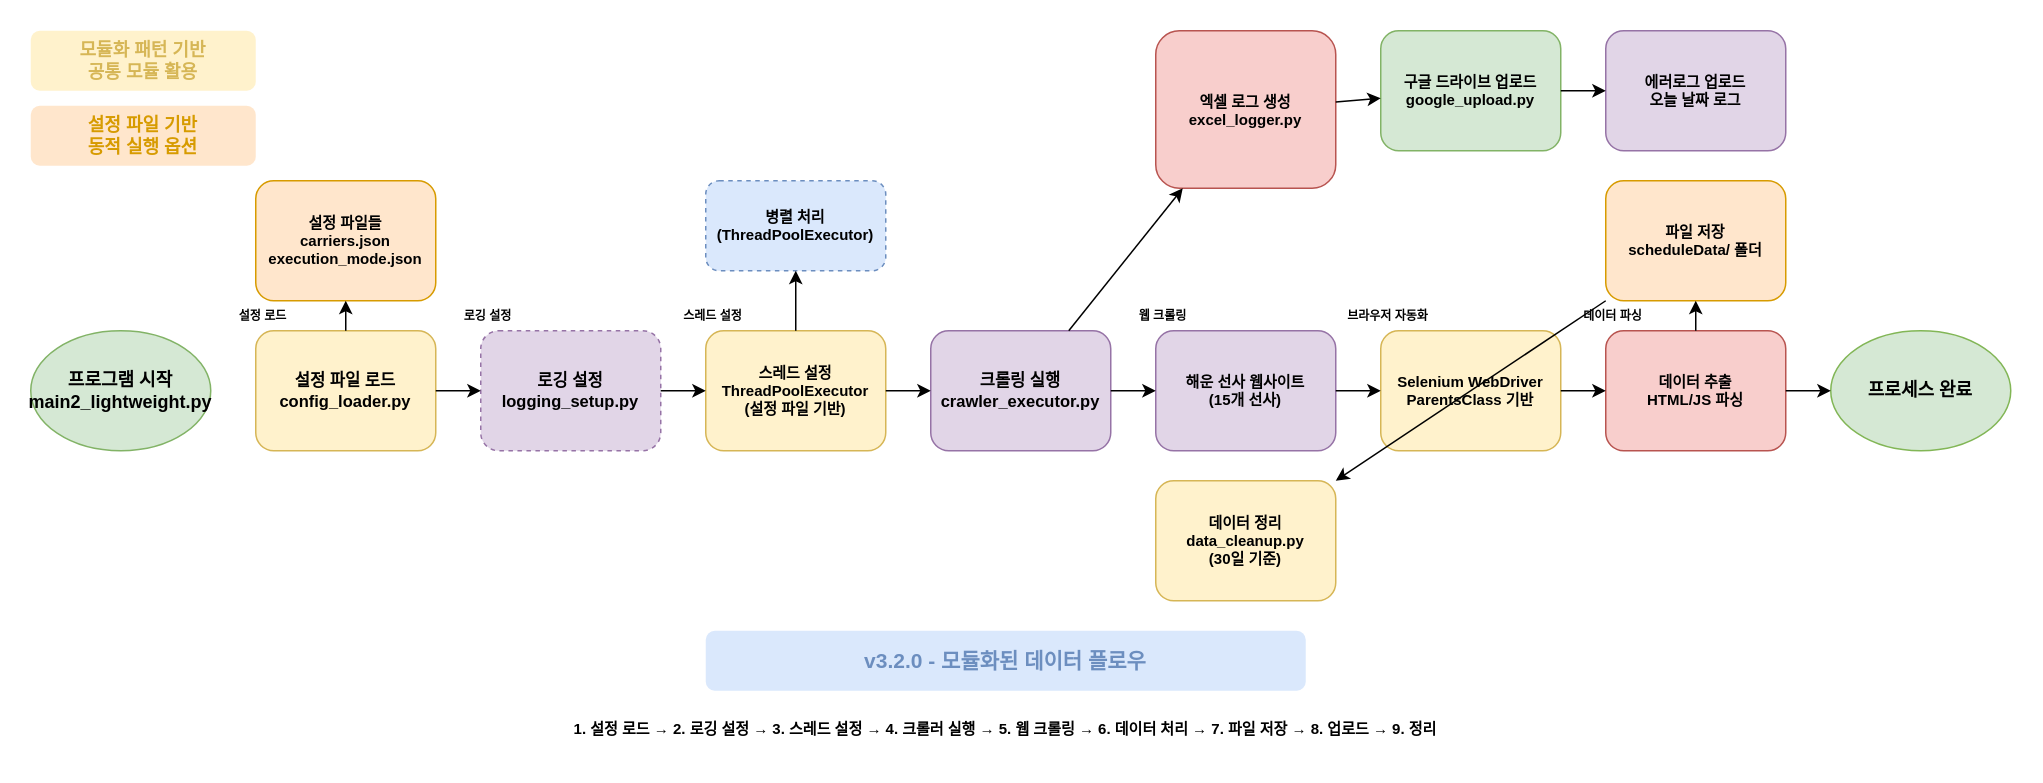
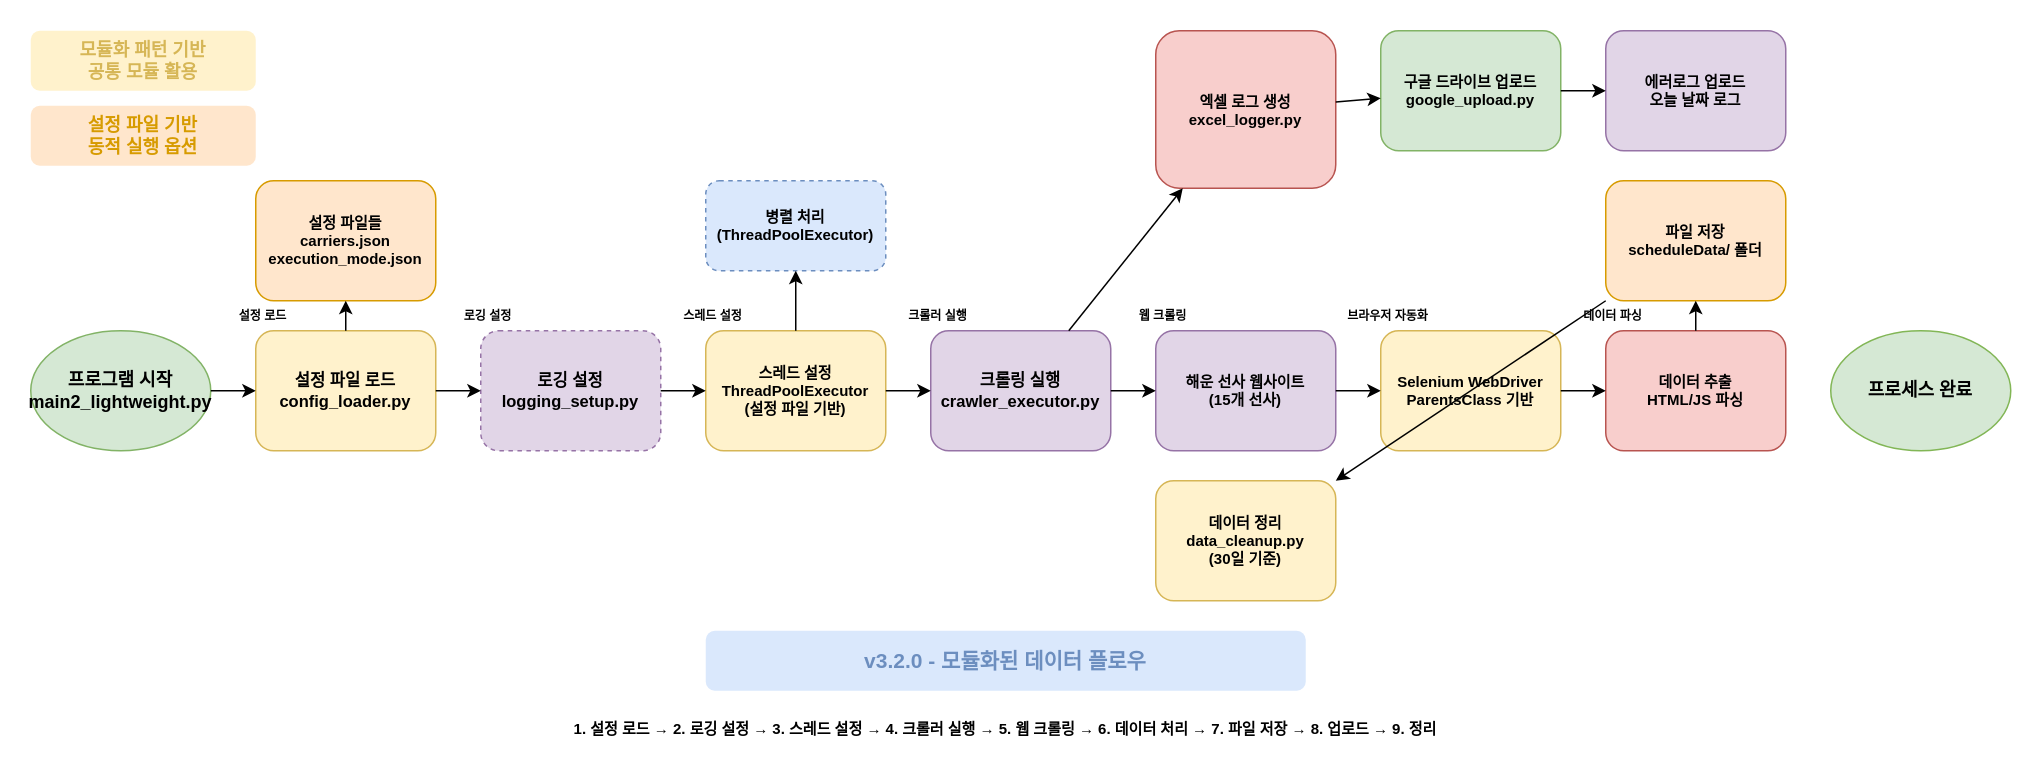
node "크롤러 실행": added
edge "프로그램 시작 main2_lightweight.py" -> "설정 파일 로드 config_loader.py": added
edge "데이터 추출 HTML/JS 파싱" -> "프로세스 완료": removed
